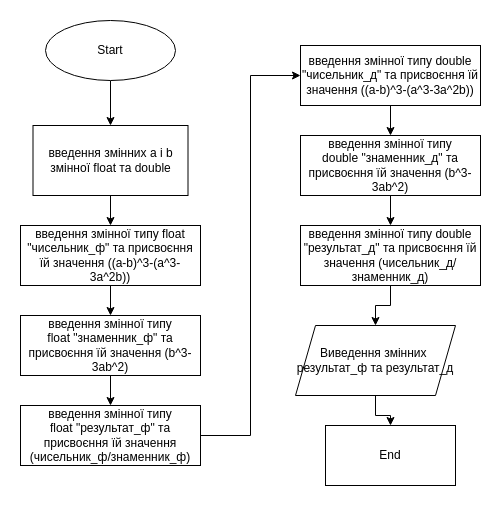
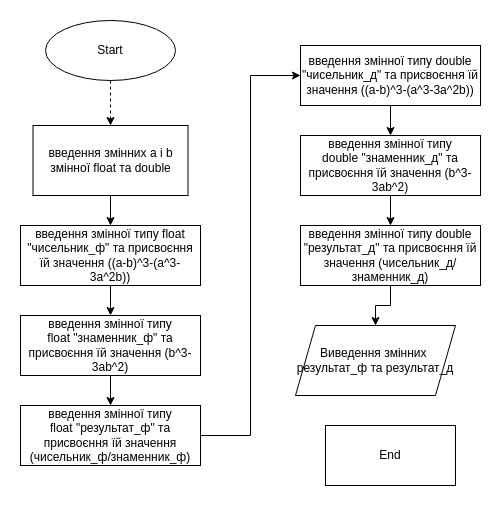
edge "Start" -> "введення змінних a і b змінної float та double": style solid -> dashed
edge "Виведення змінних результат_ф та результат_д" -> "End": removed
